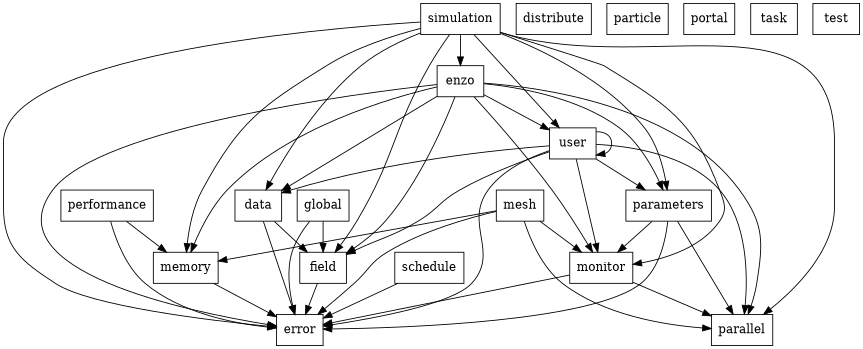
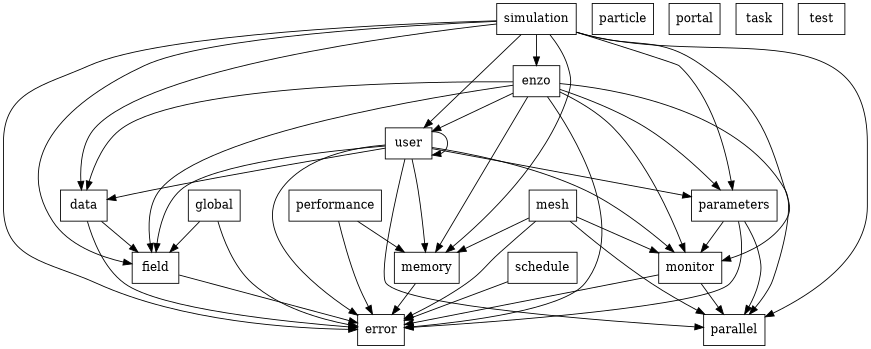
node "distribute": removed
edge "user" -> "memory": added
